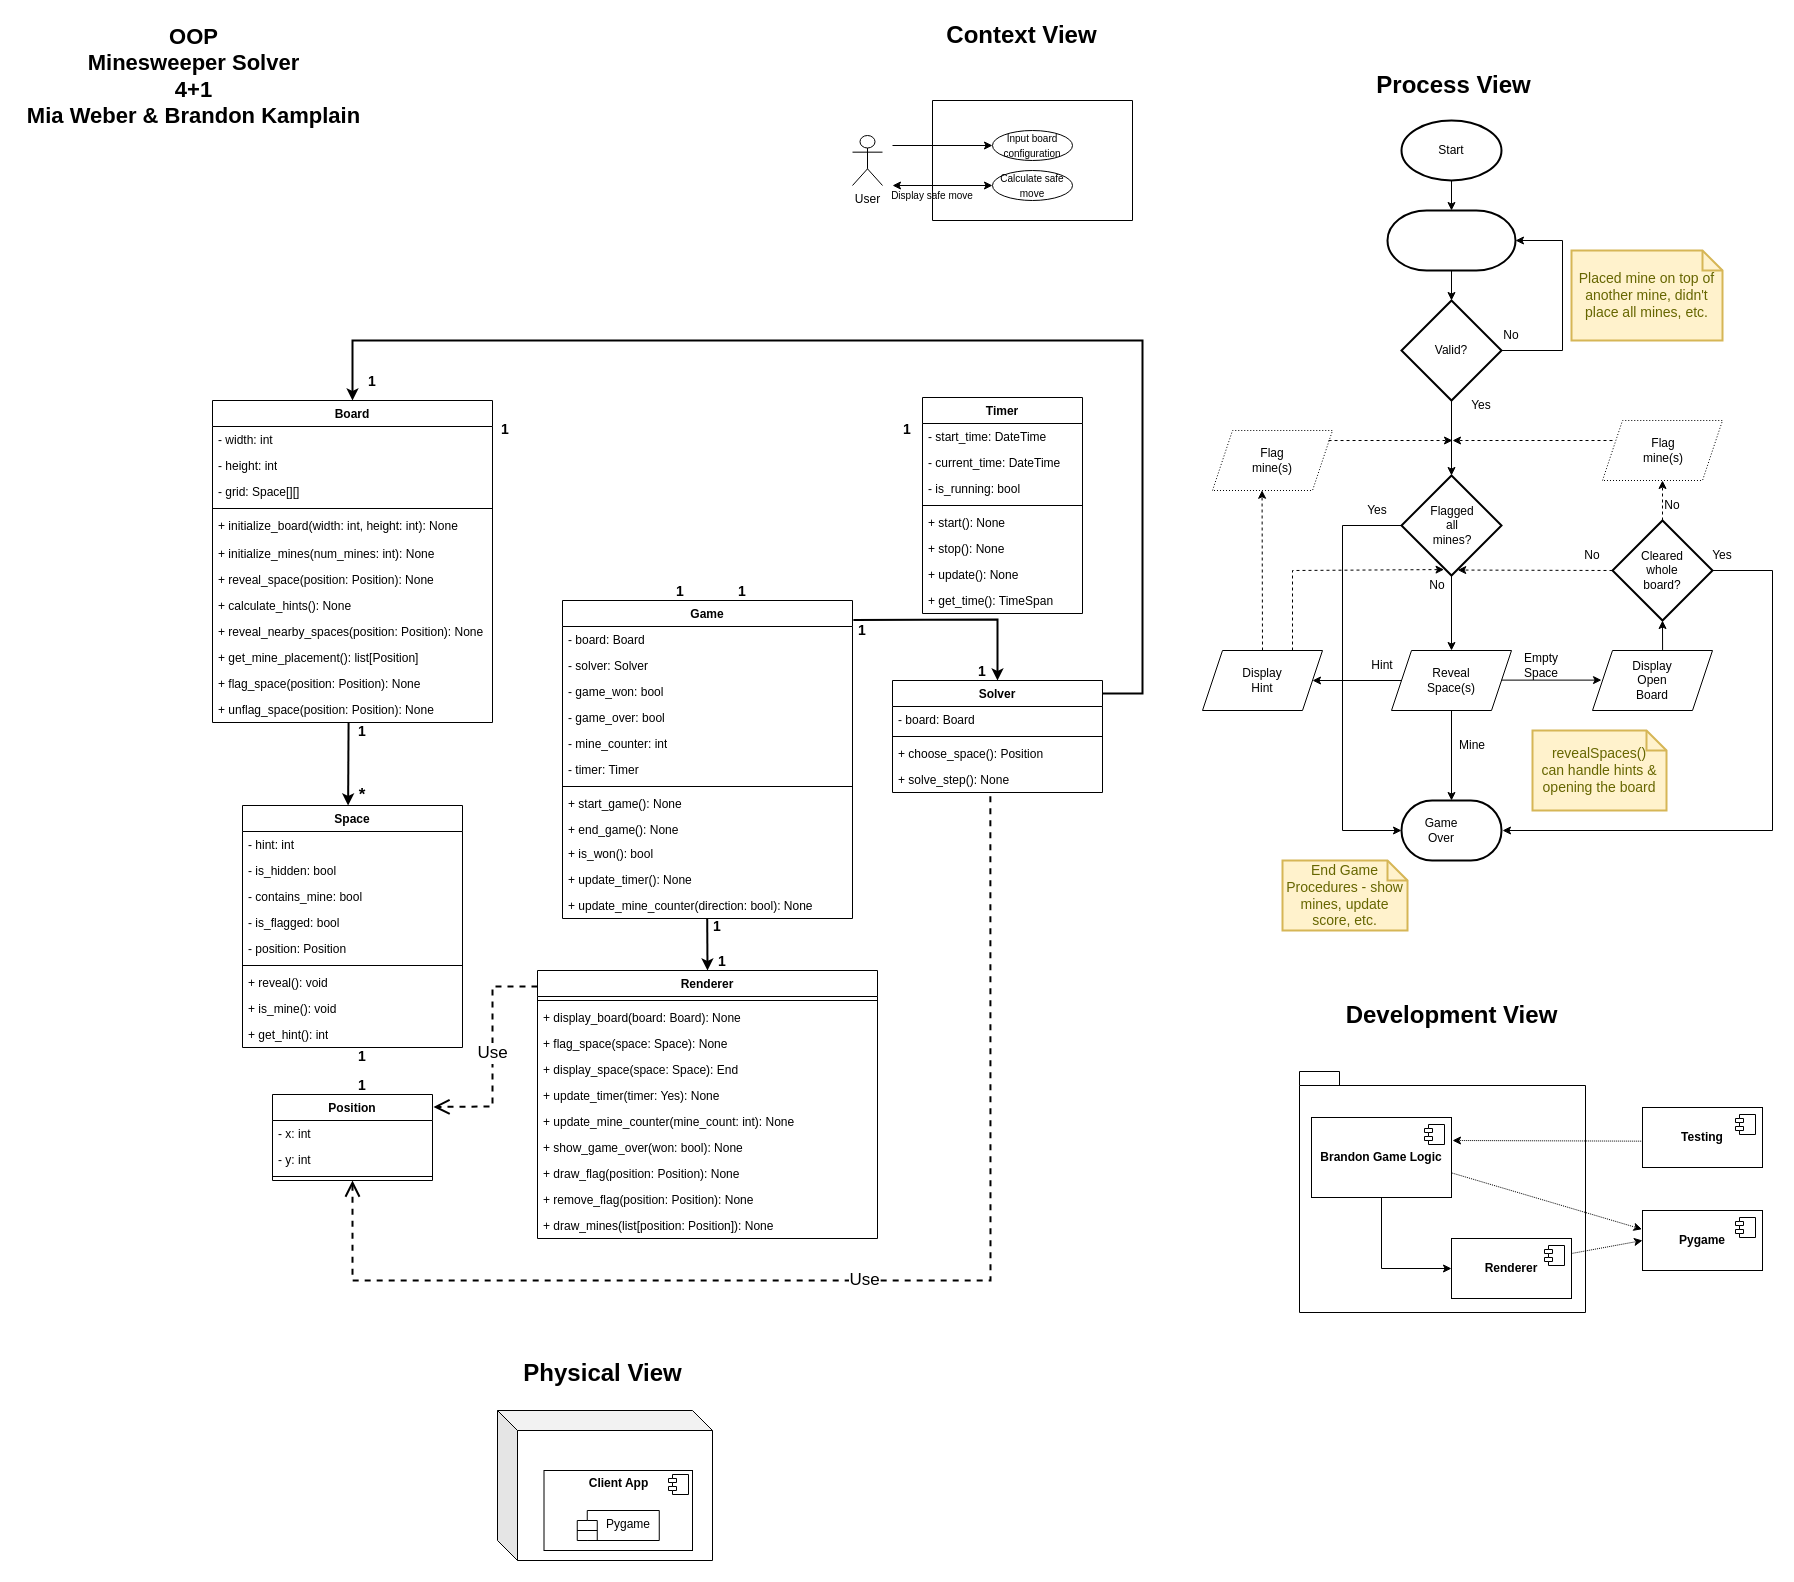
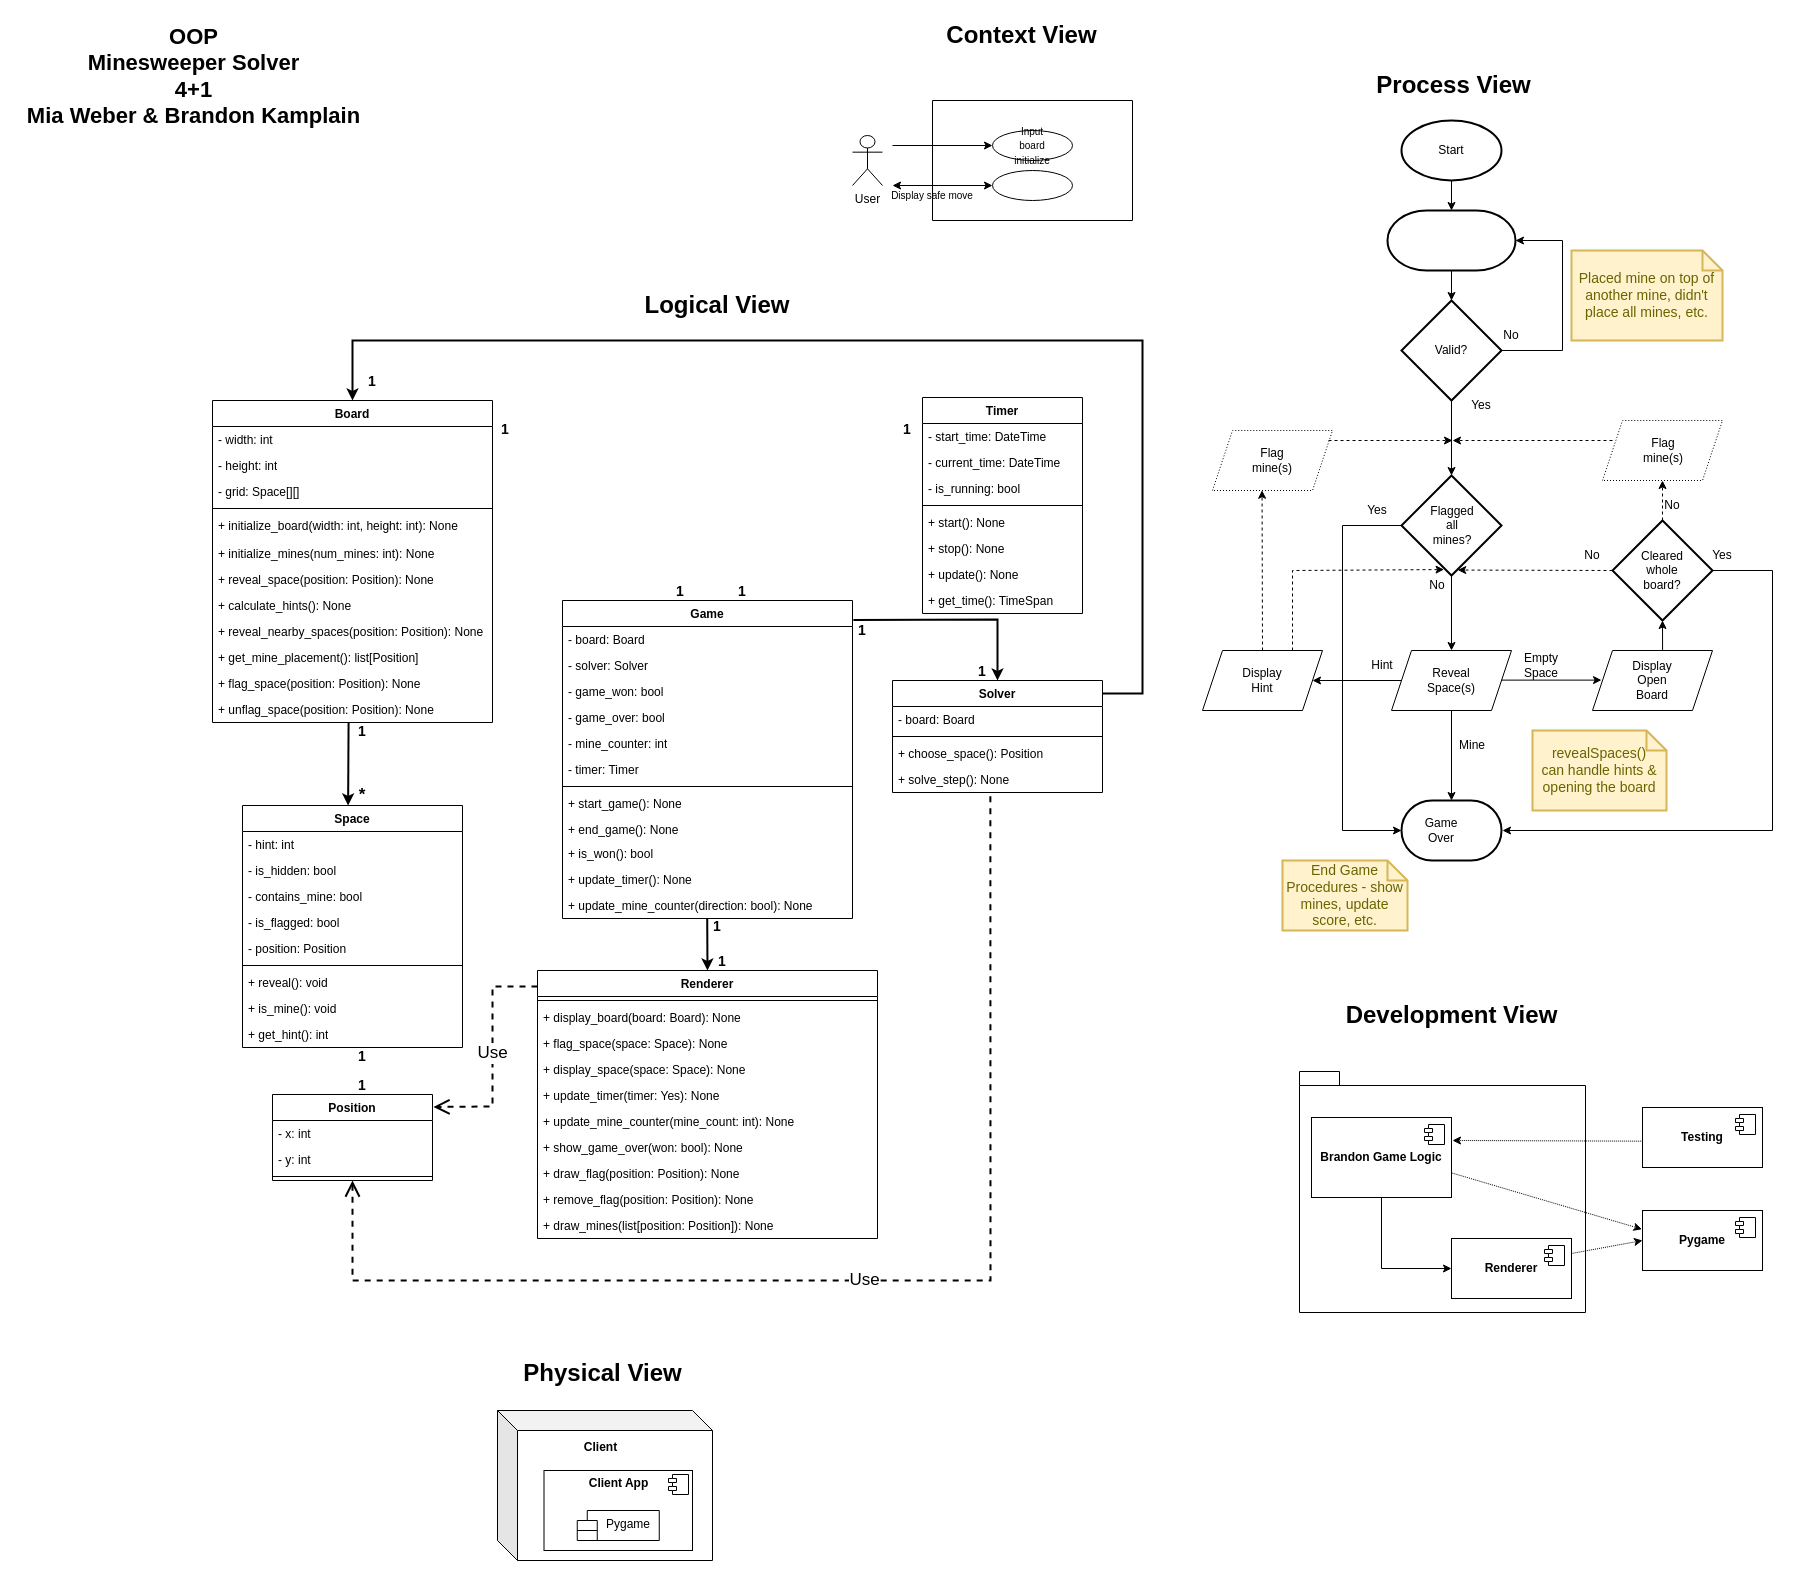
node "Input board configuration": label "Input board configuration" -> "Input board initialize"
node "Calculate safe move": removed
node "Logical View": added
node "+ display_space(space: Space): End": label "+ display_space(space: Space): End" -> "+ display_space(space: Space): None"
node "Client": added
